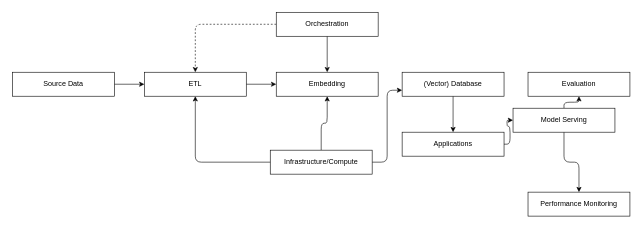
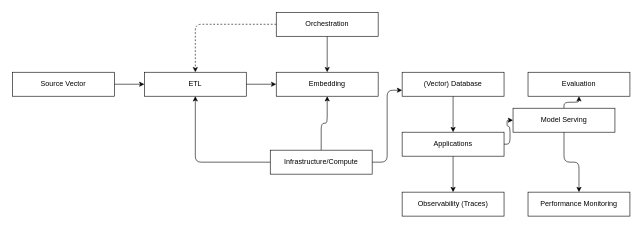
node "Source Data": label "Source Data" -> "Source Vector"
edge "Applications" -> "Observability (Traces)": added
node "Observability (Traces)": added
